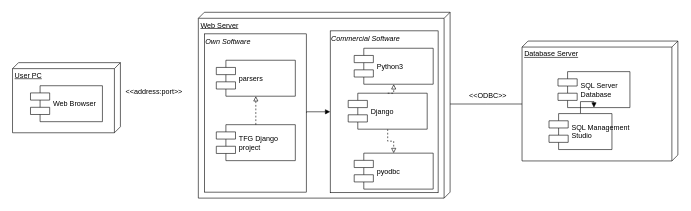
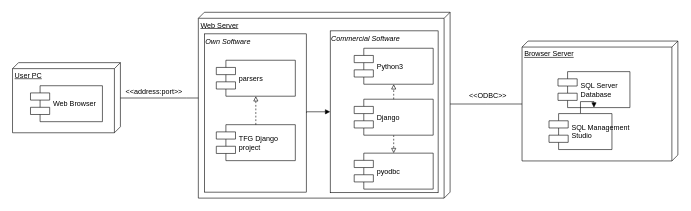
node "Database Server": label "Database Server" -> "Browser Server"
edge "User PC" -- "Web Server": added
node "Django": moved (388, 111) -> (394, 117)
